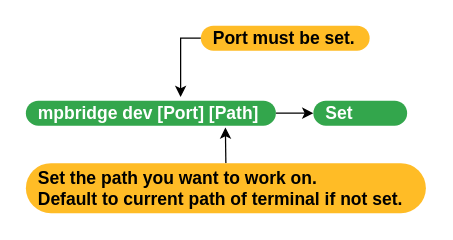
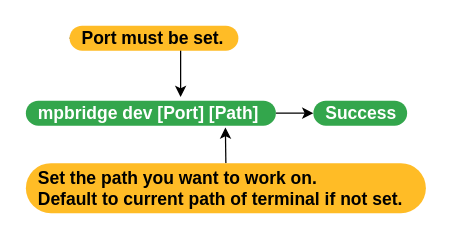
node "Port must be set.": moved (285, 38) -> (154, 38)
node "Set": label "Set" -> "Success"
